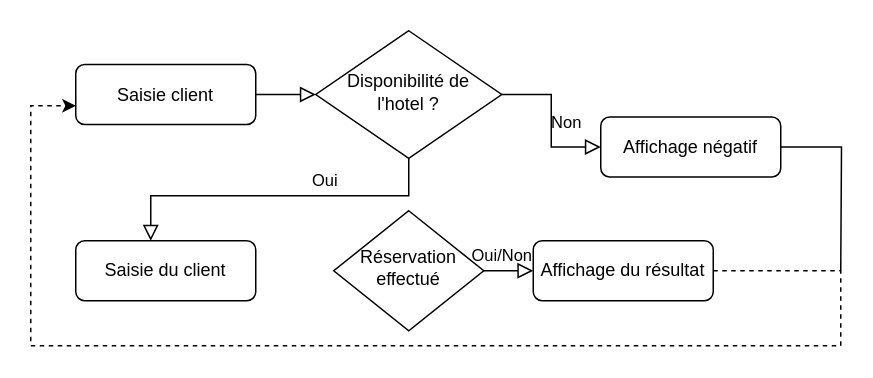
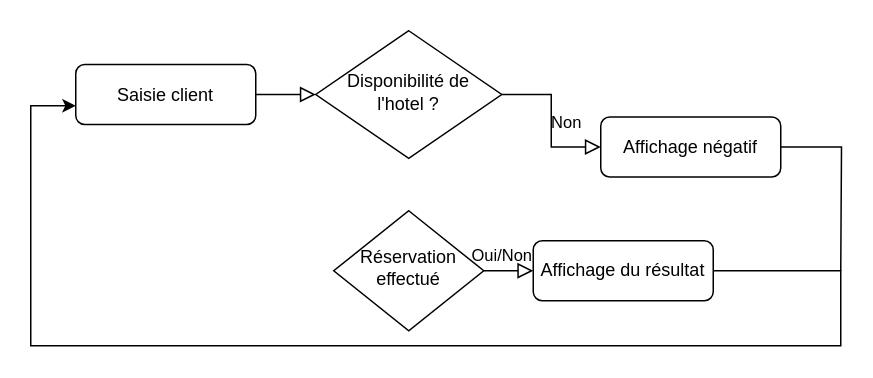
edge "Disponibilité de l'hotel ?" -> "Saisie du client": removed, label "Oui"
node "Saisie du client": removed
edge "Affichage du résultat" -> "Saisie client": style dashed -> solid
